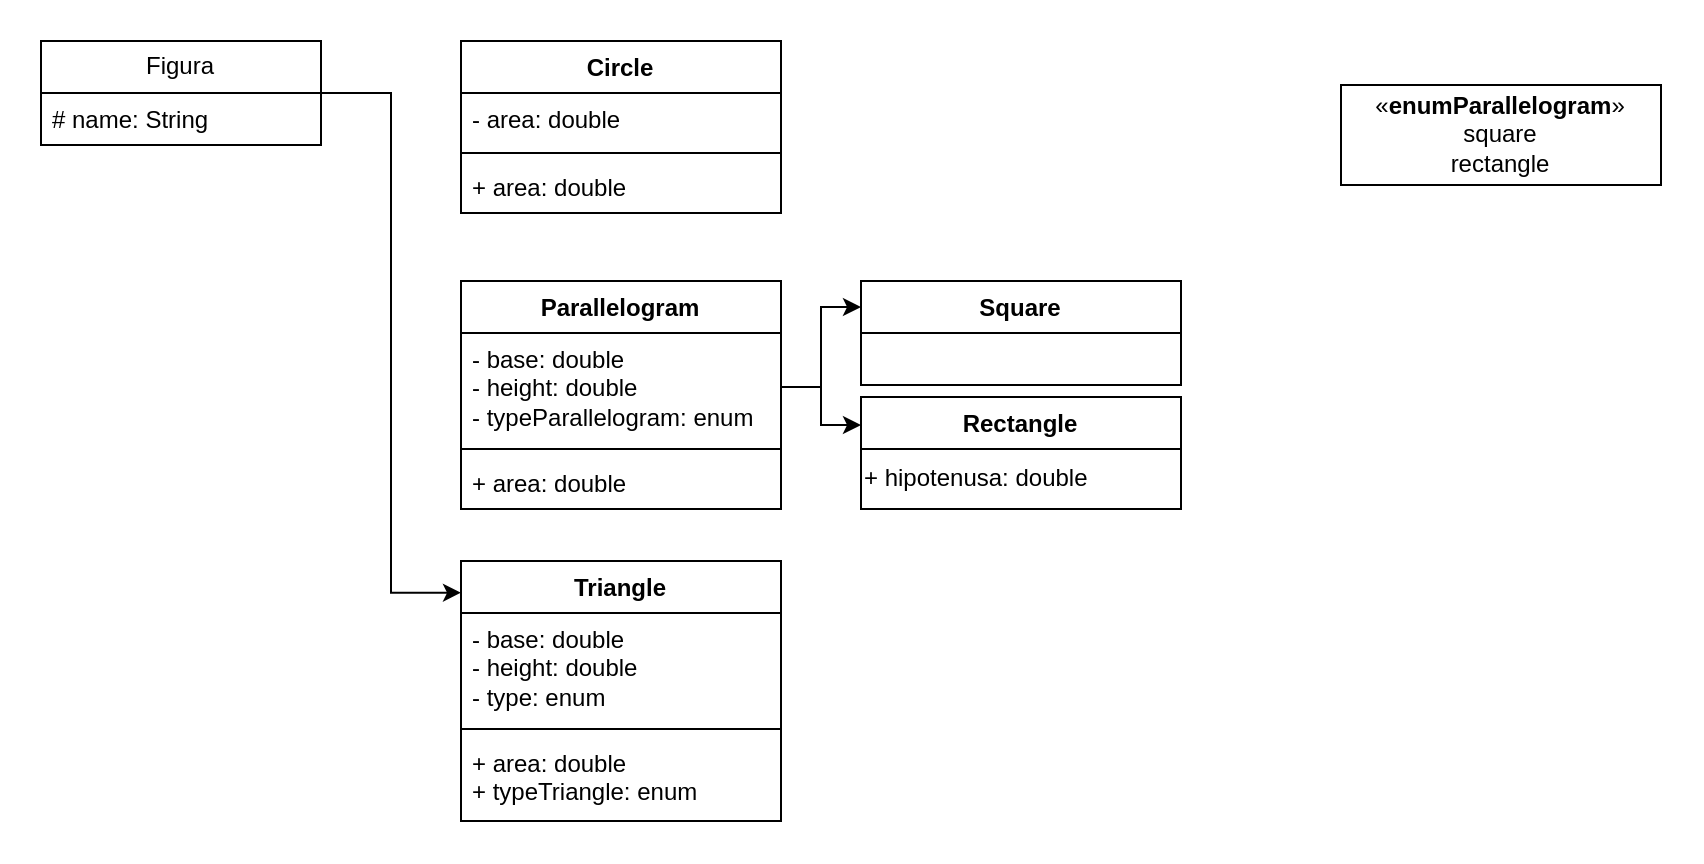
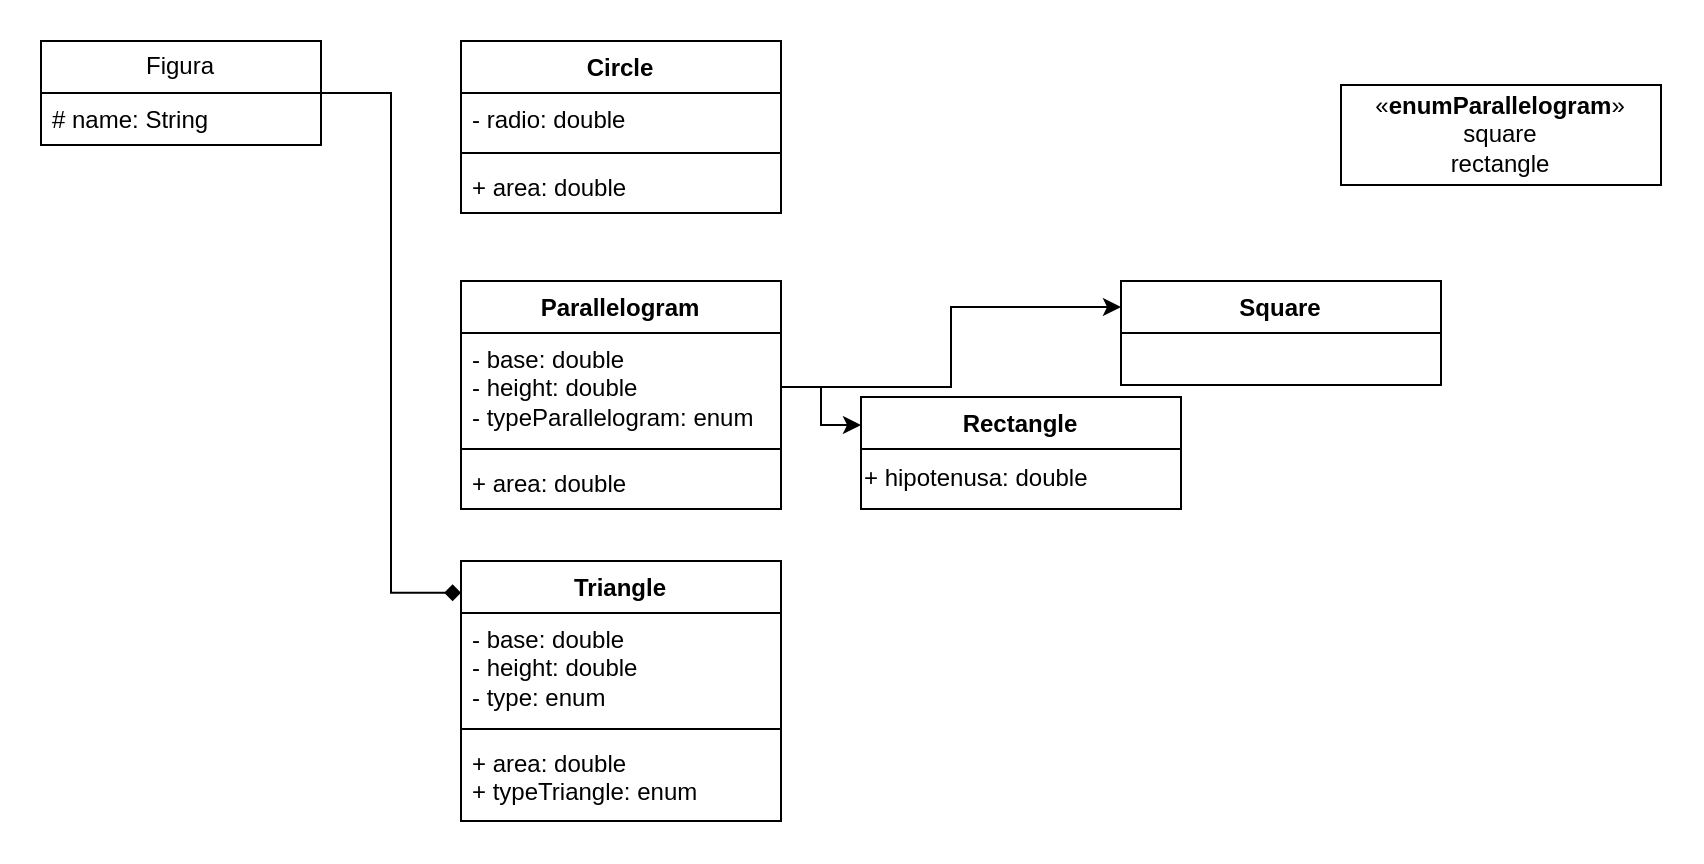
node "- area: double": label "- area: double" -> "- radio: double"
node "Square": moved (1021, 333) -> (1281, 333)
edge "Figura" -> "Triangle": arrowhead classic -> diamond
